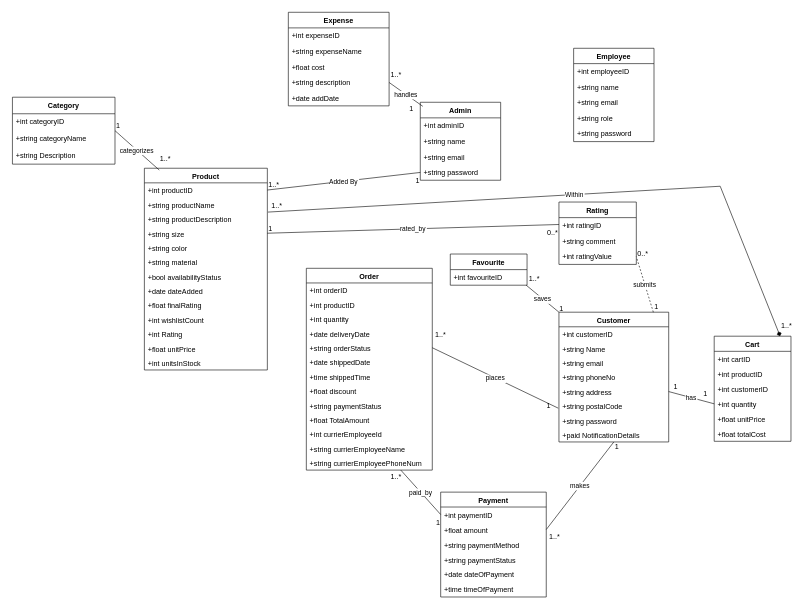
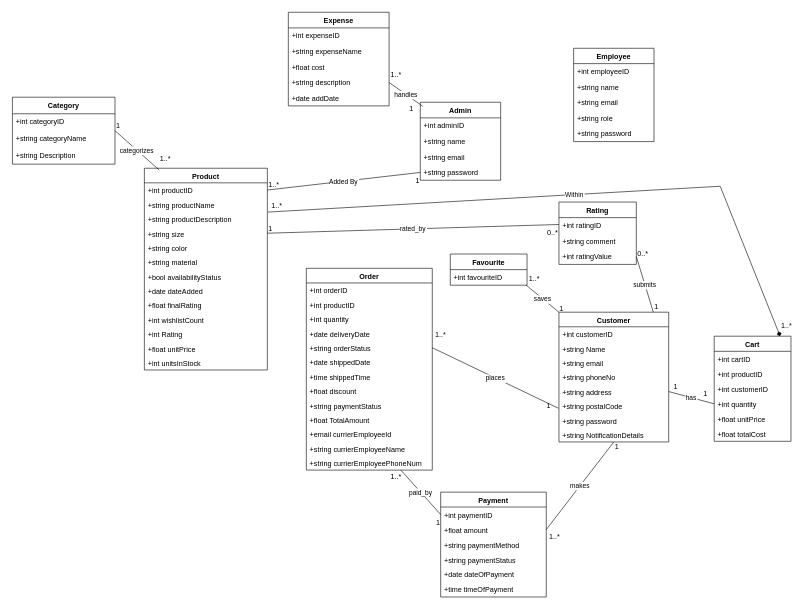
edge "+int ratingValue" -- "Customer": style dashed -> solid
node "+int currierEmployeeId": label "+int currierEmployeeId" -> "+email currierEmployeeId"
node "+paid NotificationDetails": label "+paid NotificationDetails" -> "+string NotificationDetails"
